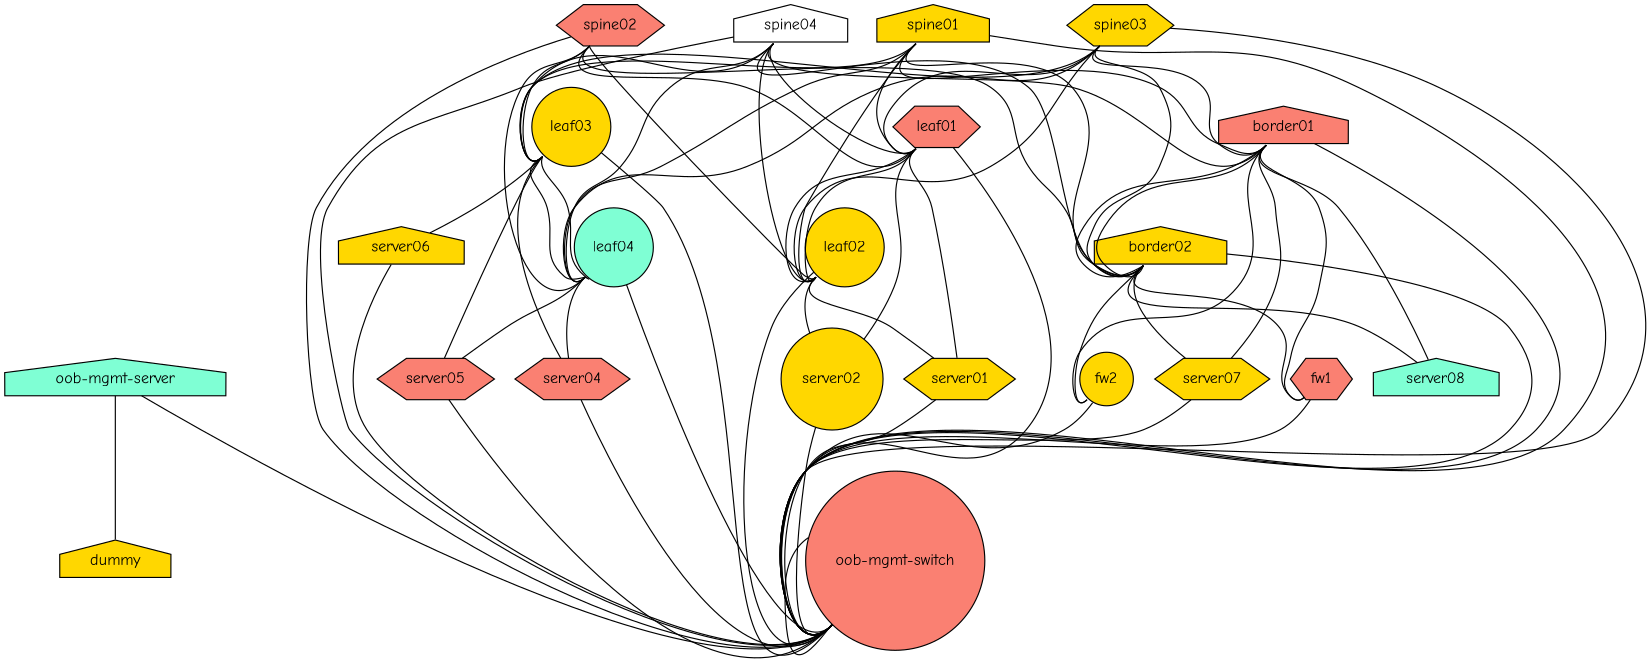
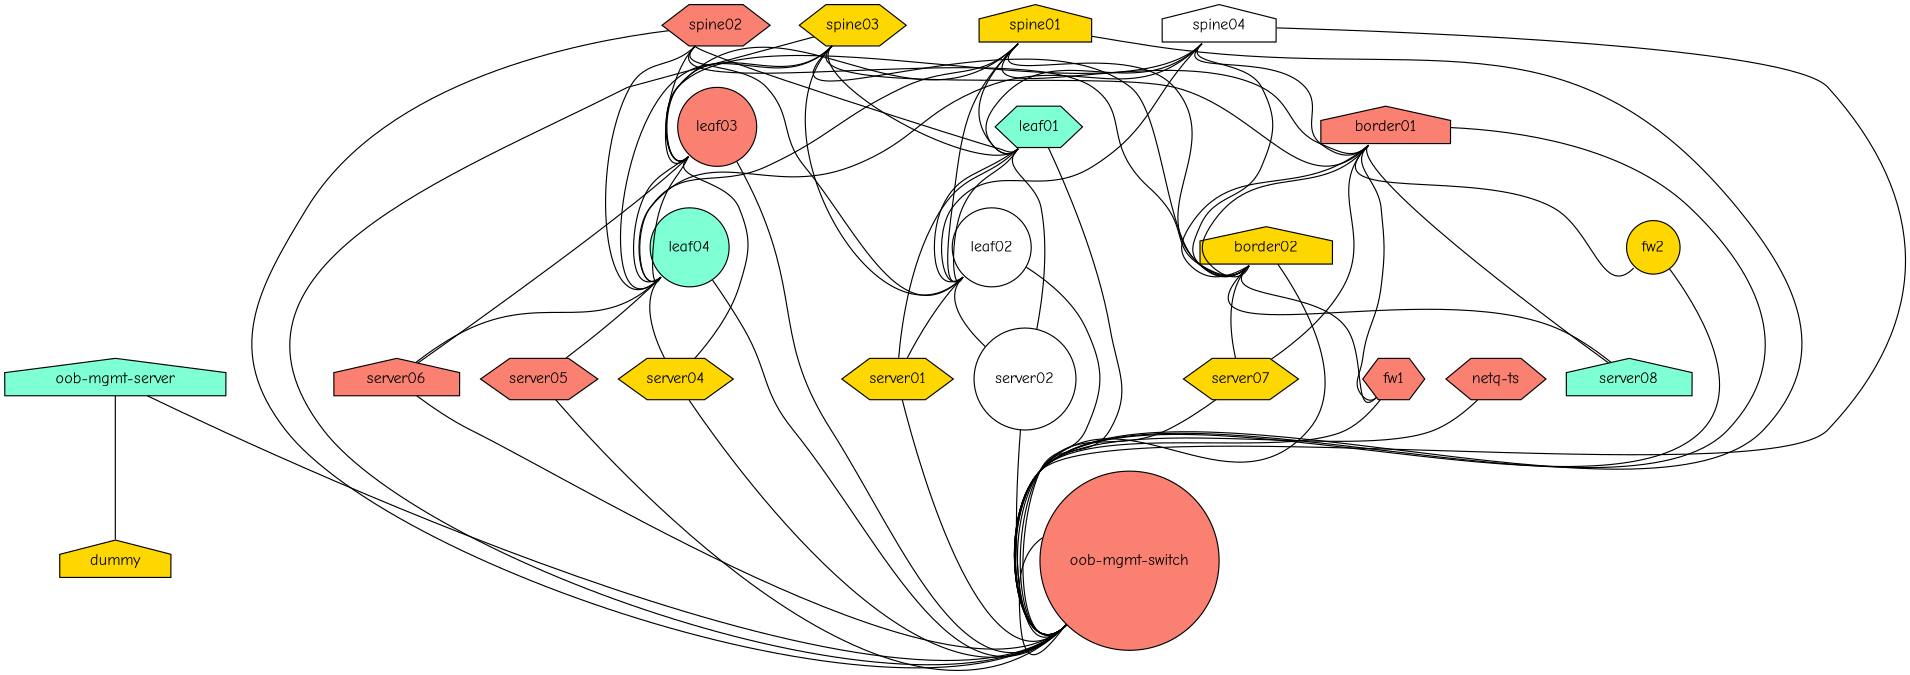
node "leaf03": fillcolor gold -> salmon
node "leaf01": fillcolor salmon -> aquamarine
node "server06": fillcolor gold -> salmon
node "leaf02": fillcolor gold -> white
edge "leaf03" -- "server05": removed
edge "leaf04" -- "server06": added
edge "border02" -- "fw2": removed
node "server04": fillcolor salmon -> gold
node "server02": fillcolor gold -> white
node "netq-ts": added
